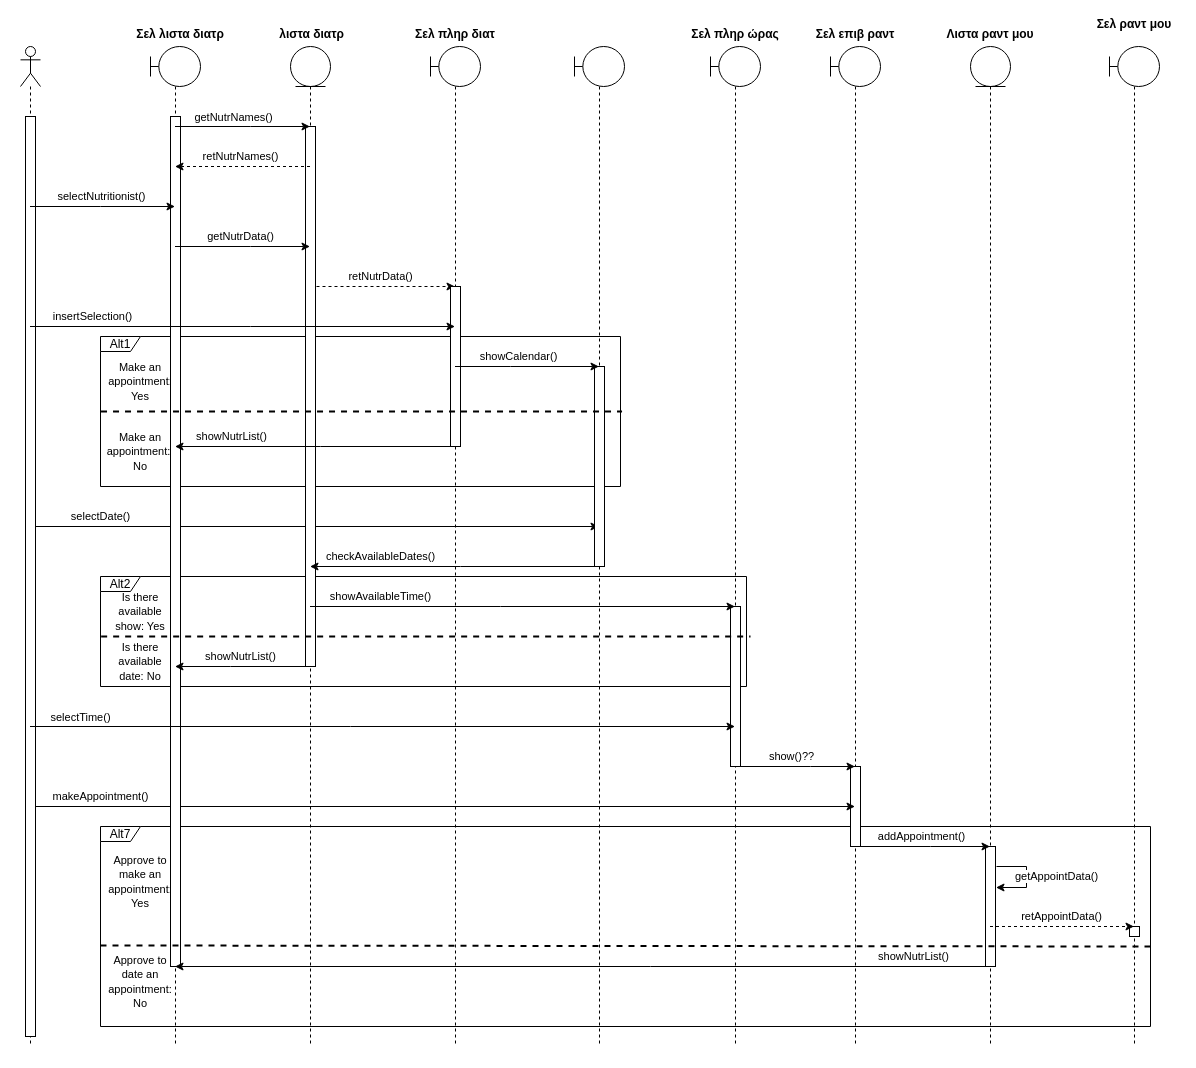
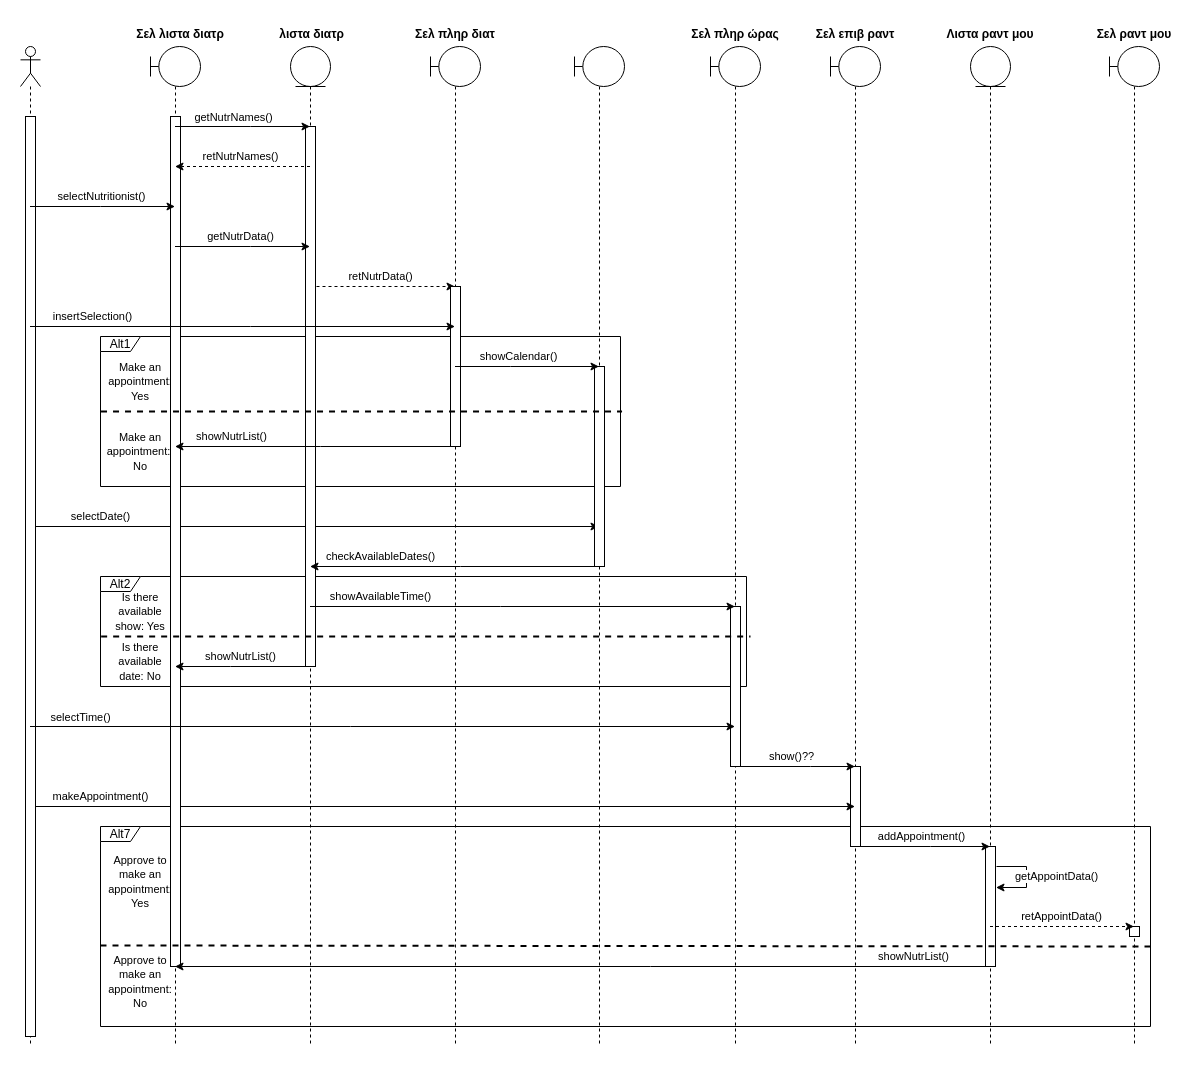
node "Σελ ραντ μου": moved (1135, 24) -> (1135, 34)
node "Approve to date an appointment: No": label "Approve to date an appointment: No" -> "Approve to make an appointment: No"
